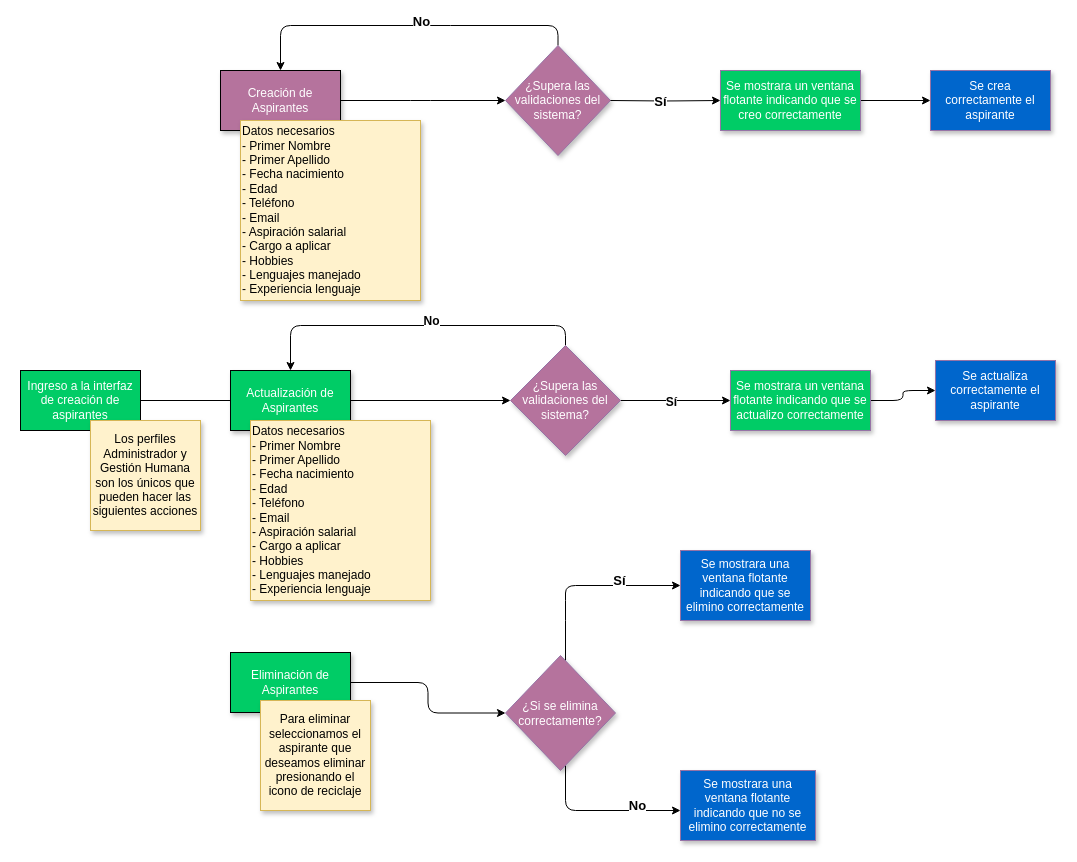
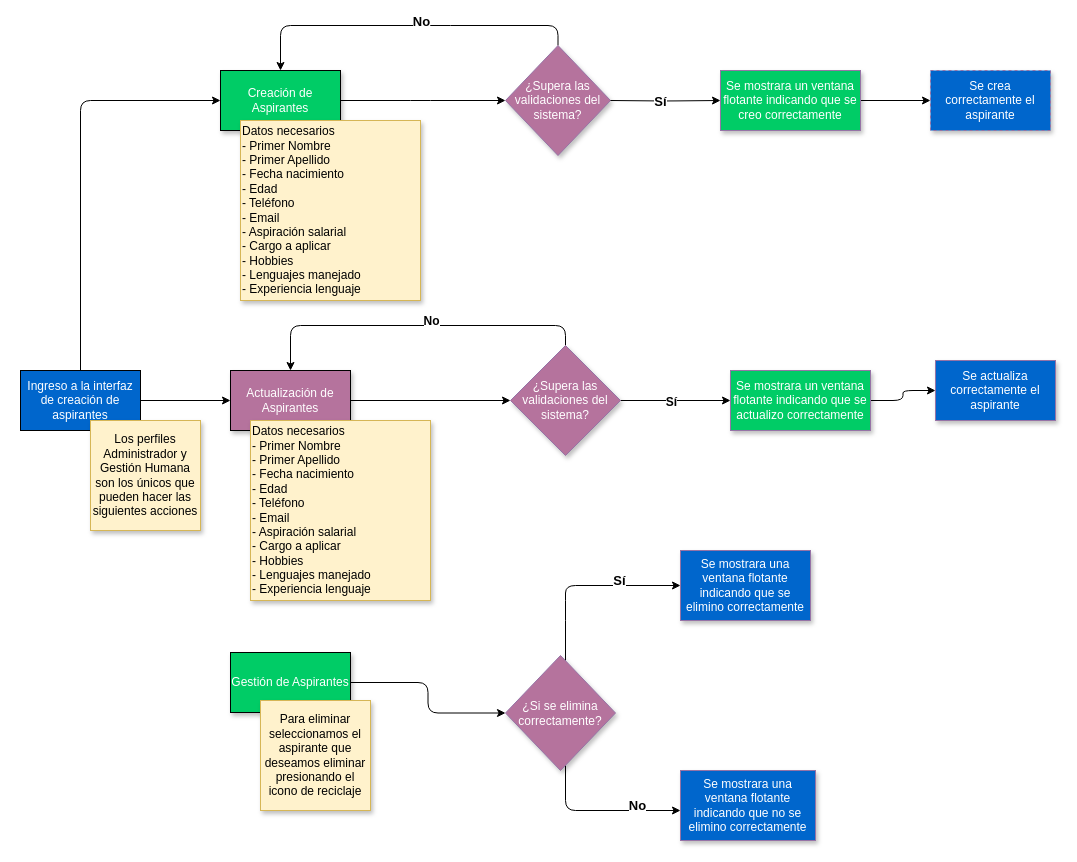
node "Creación de Aspirantes": fillcolor #b5739d -> #00cc66
node "Se crea correctamente el aspirante": style solid -> dashed
edge "Ingreso a la interfaz de creación de aspirantes" -> "Creación de Aspirantes": added
node "Ingreso a la interfaz de creación de aspirantes": fillcolor #00cc66 -> #0066cc
edge "Ingreso a la interfaz de creación de aspirantes" -- "Actualización de Aspirantes": arrowhead none -> classic
node "Actualización de Aspirantes": fillcolor #00cc66 -> #b5739d
node "Eliminación de Aspirantes": label "Eliminación de Aspirantes" -> "Gestión de Aspirantes"
